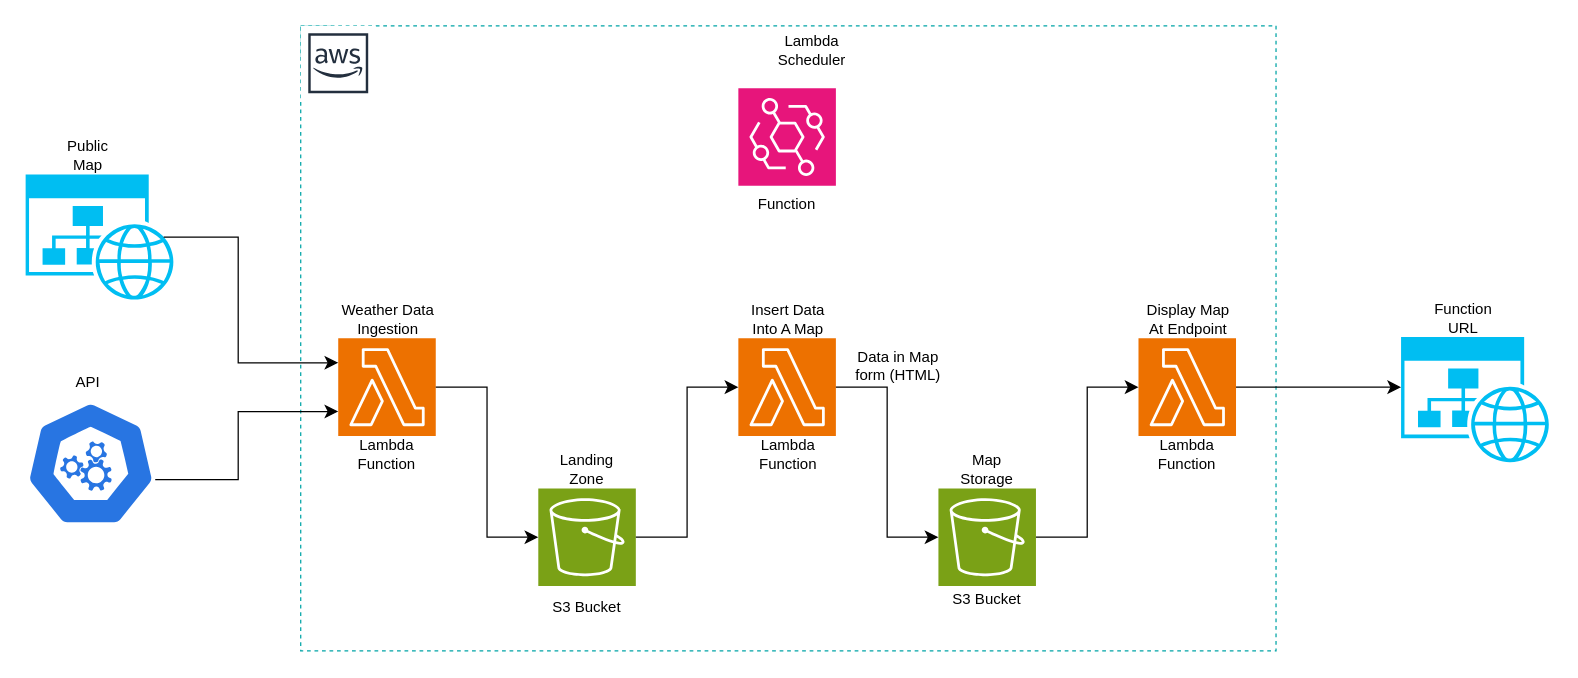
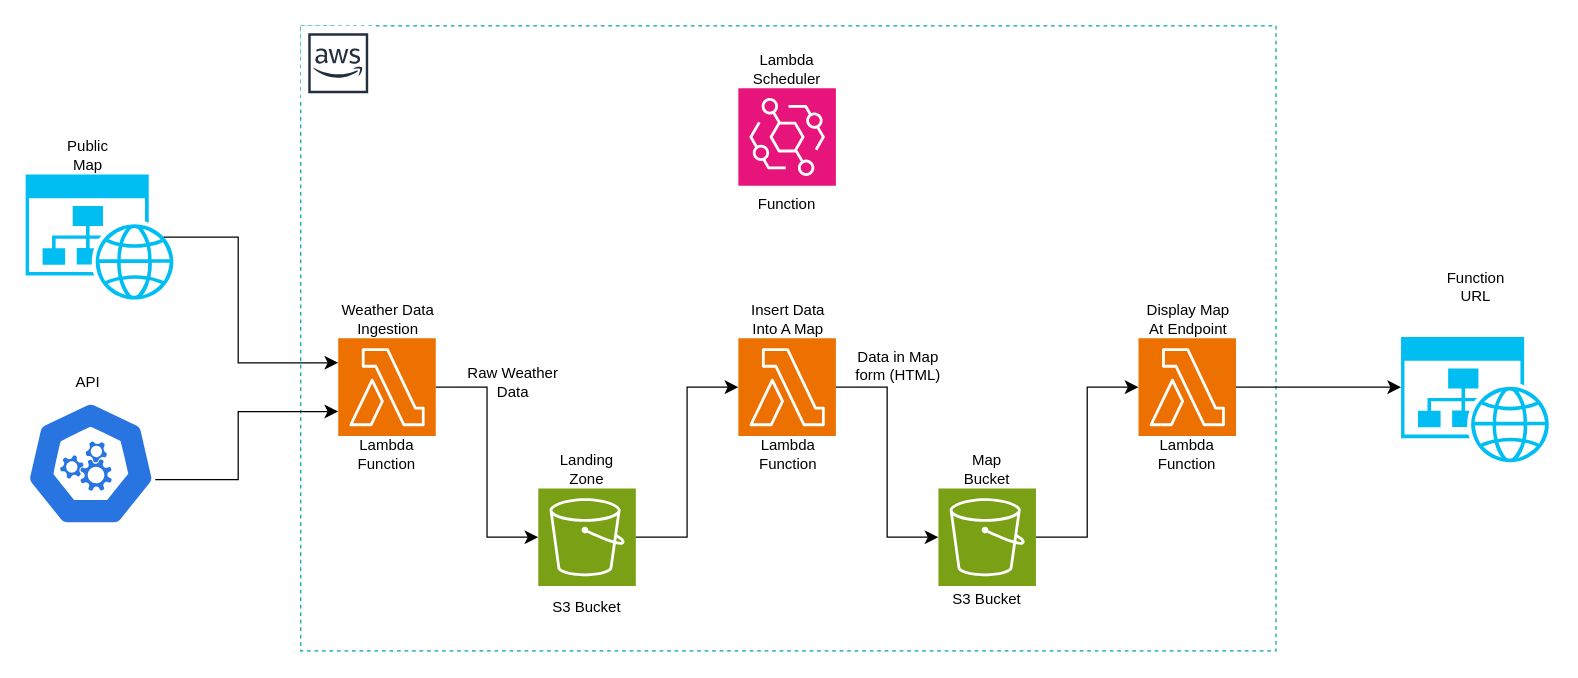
node "Lambda Scheduler": moved (812, 51) -> (787, 69)
node "Function URL": moved (1463, 318) -> (1476, 287)
node "Raw Weather Data": added
node "Map Storage": label "Map Storage" -> "Map Bucket"
